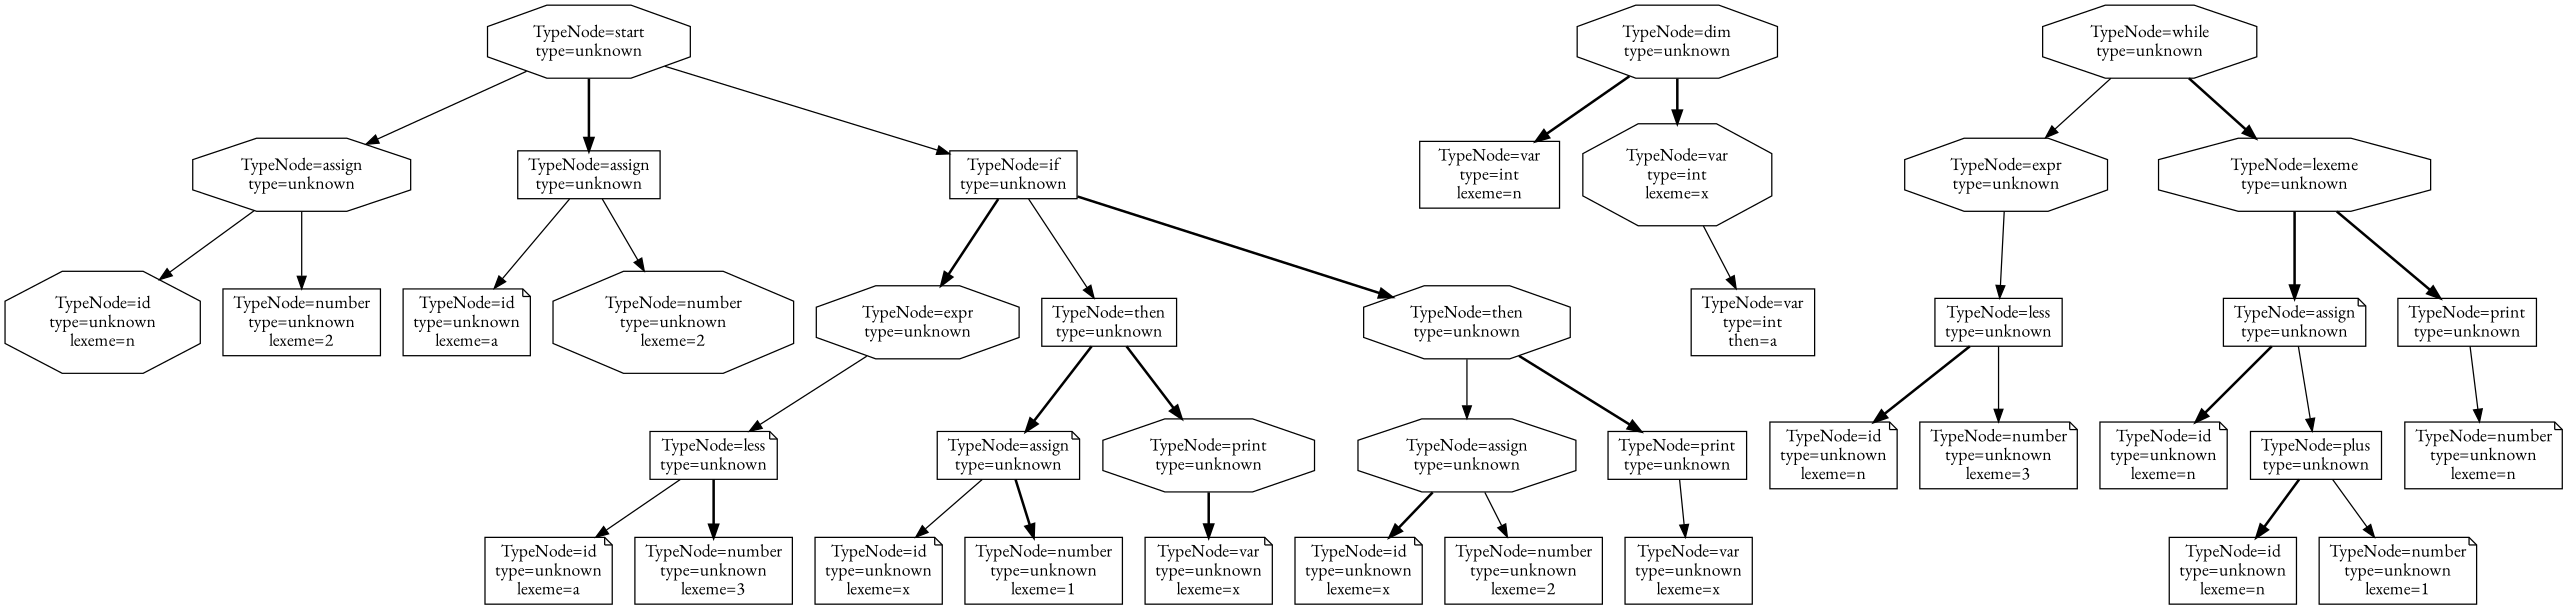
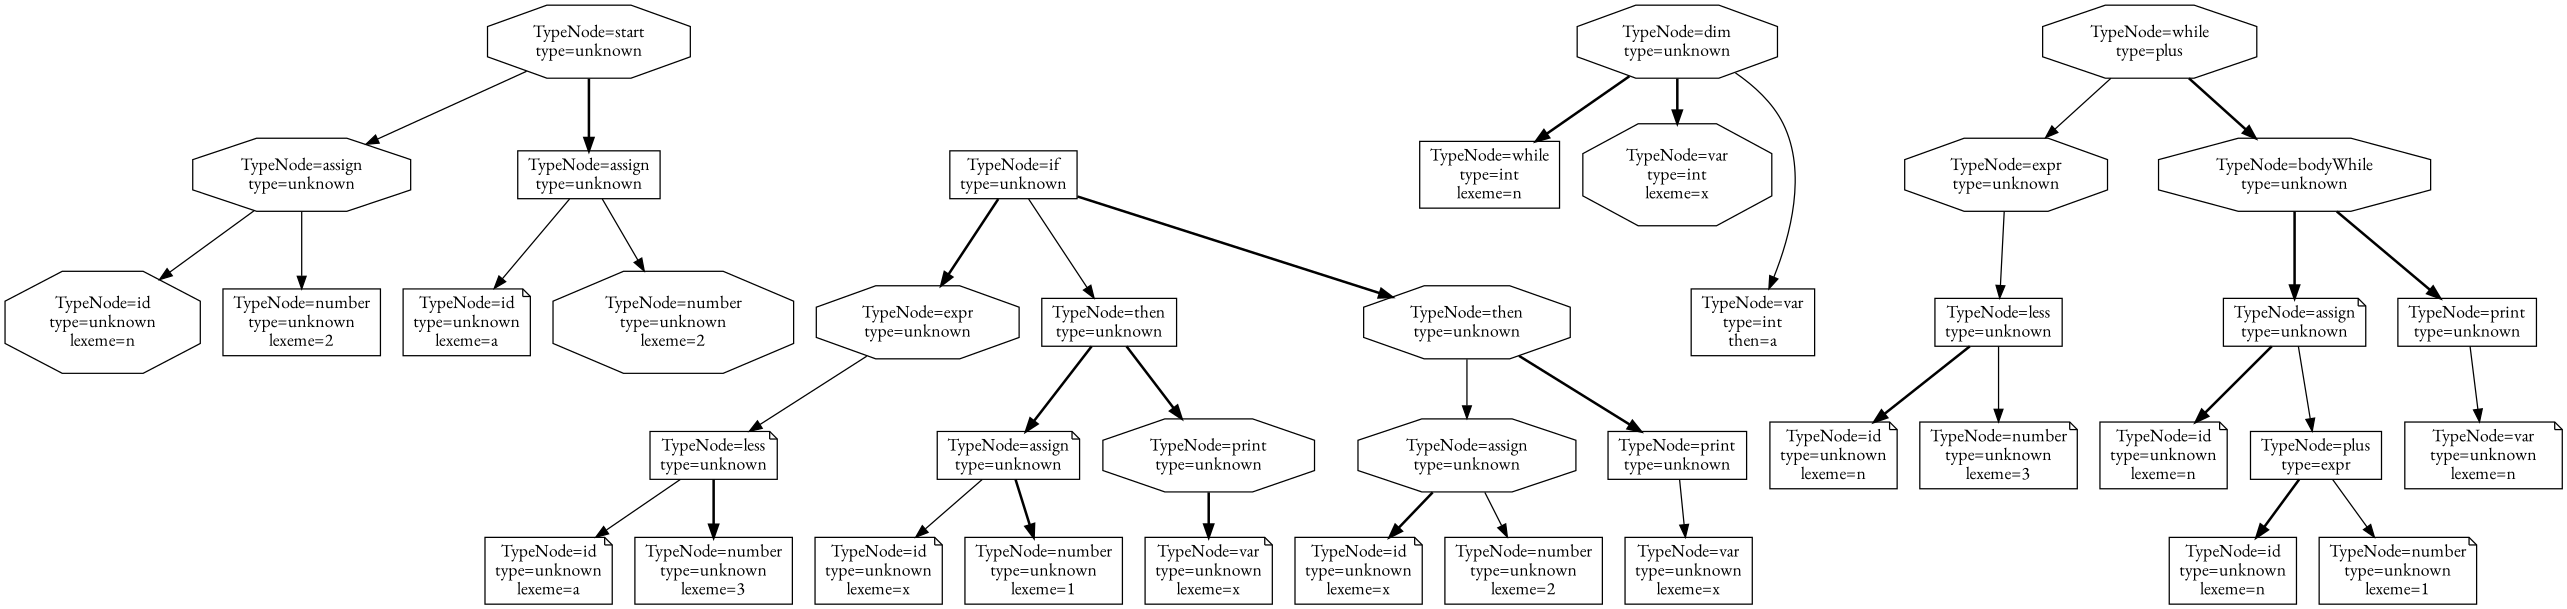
node "TypeNode=while type=unknown": label "TypeNode=while type=unknown" -> "TypeNode=while type=plus"
edge "TypeNode=start type=unknown" -> "TypeNode=if type=unknown": removed
node "TypeNode=var type=int lexeme=n": label "TypeNode=var type=int lexeme=n" -> "TypeNode=while type=int lexeme=n"
node "TypeNode=lexeme type=unknown": label "TypeNode=lexeme type=unknown" -> "TypeNode=bodyWhile type=unknown"
edge "TypeNode=var type=int lexeme=x" -> "TypeNode=var type=int then=a": now "TypeNode=dim type=unknown" -> "TypeNode=var type=int then=a"
node "TypeNode=plus type=unknown": label "TypeNode=plus type=unknown" -> "TypeNode=plus type=expr"
node "TypeNode=number type=unknown lexeme=n": label "TypeNode=number type=unknown lexeme=n" -> "TypeNode=var type=unknown lexeme=n"
